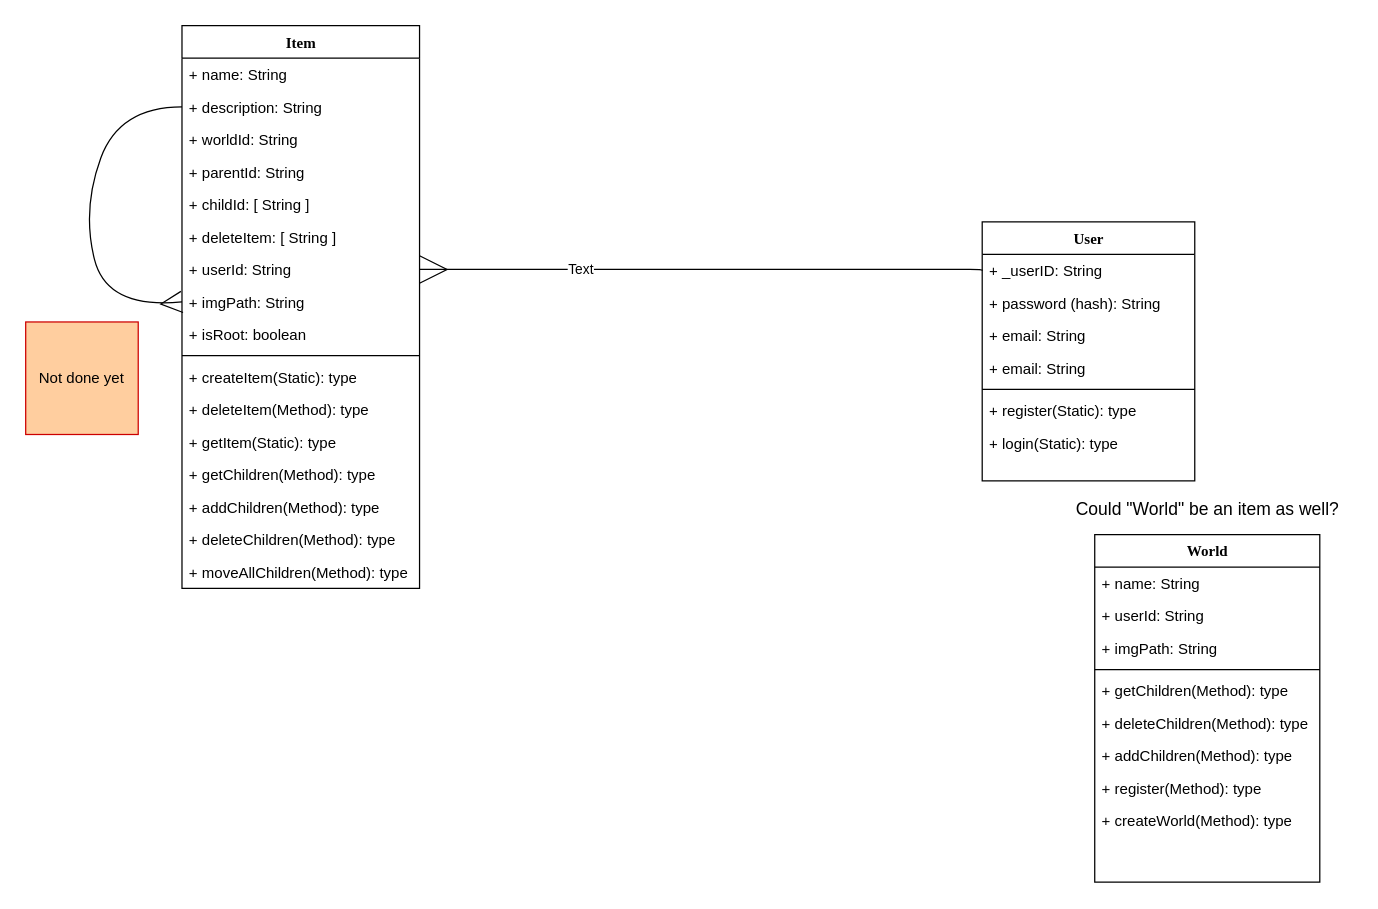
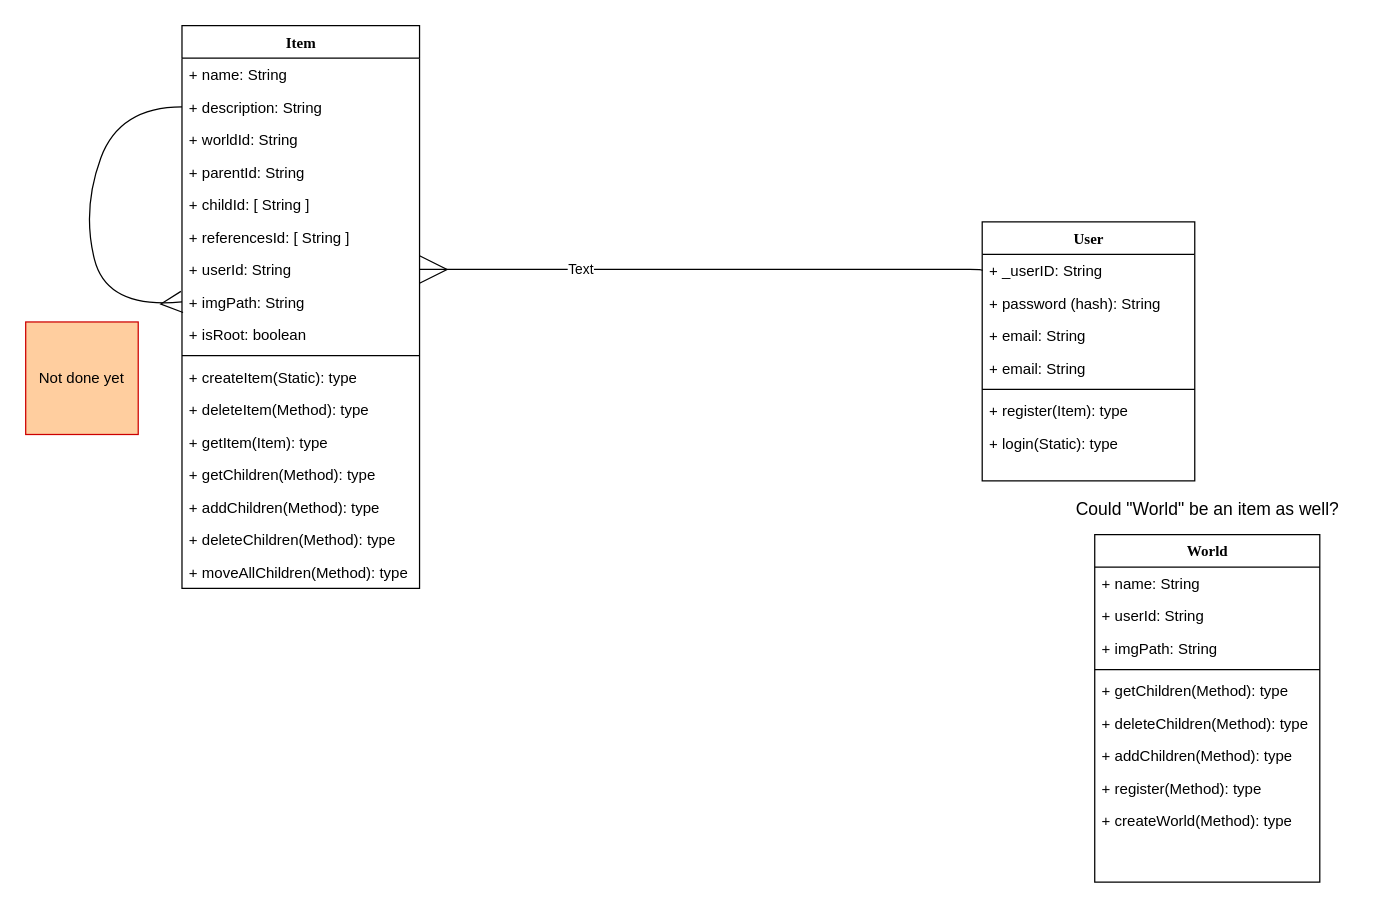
node "+ deleteItem: [ String ]": label "+ deleteItem: [ String ]" -> "+ referencesId: [ String ]"
node "+ register(Static): type": label "+ register(Static): type" -> "+ register(Item): type"
node "+ getItem(Static): type": label "+ getItem(Static): type" -> "+ getItem(Item): type"
